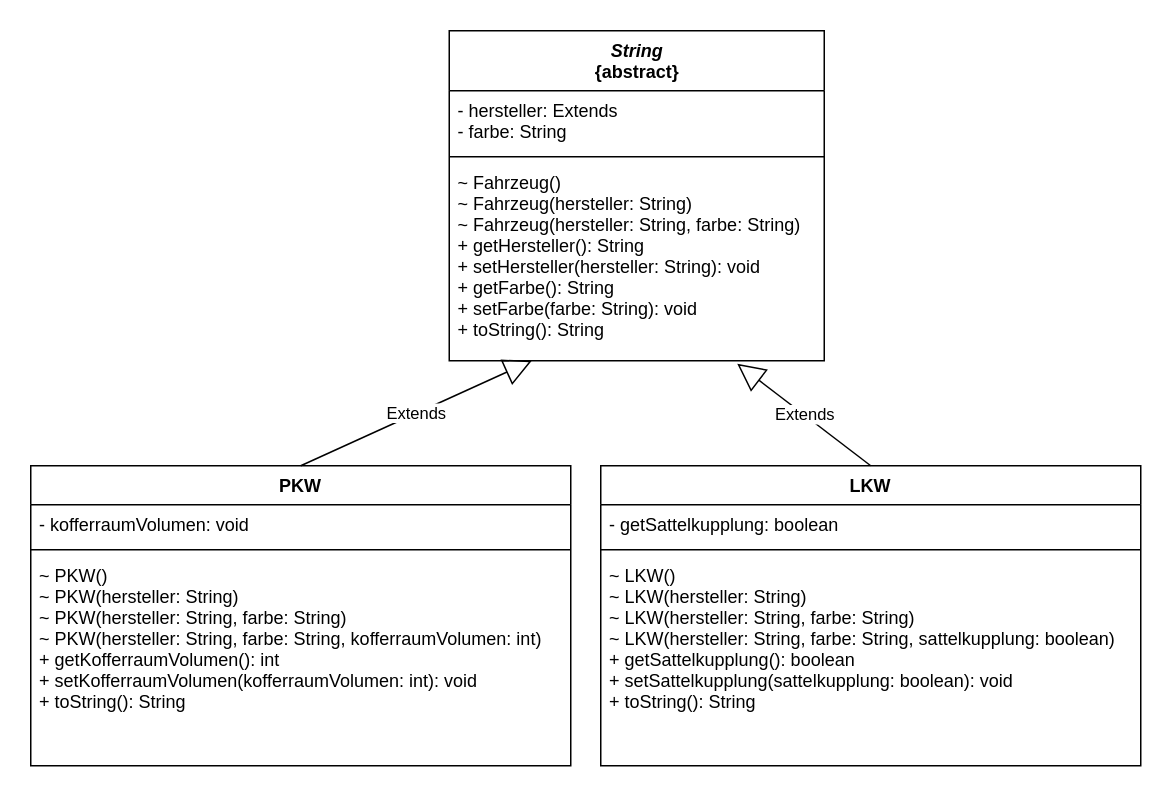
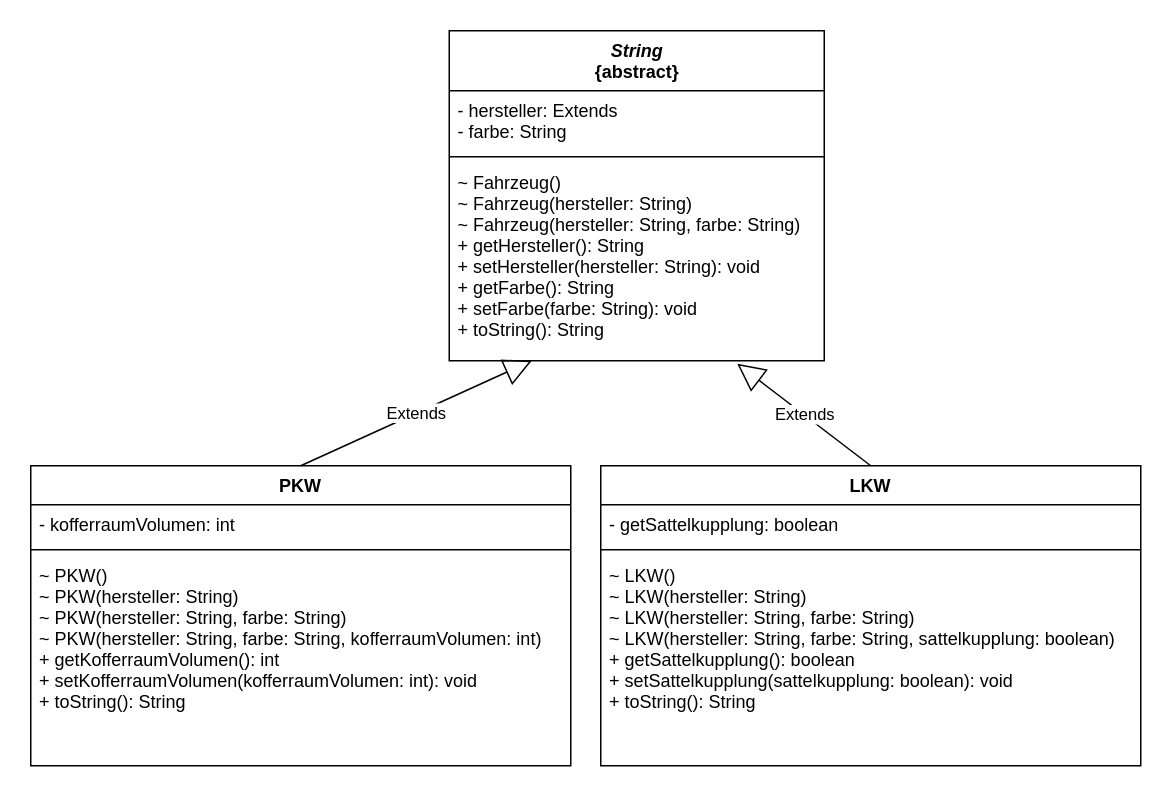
node "- kofferraumVolumen: void": label "- kofferraumVolumen: void" -> "- kofferraumVolumen: int"
